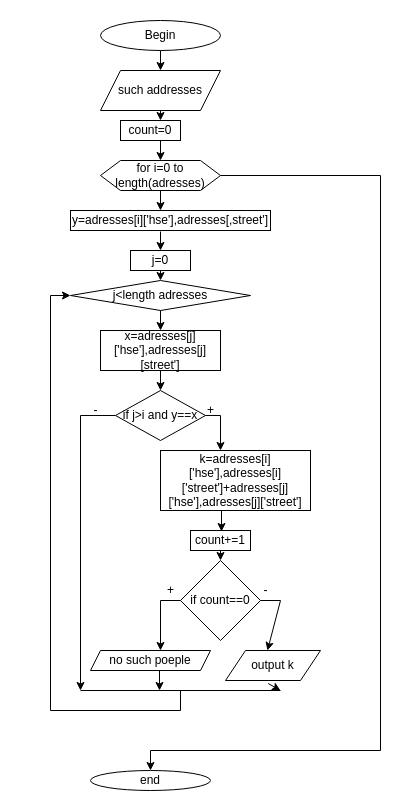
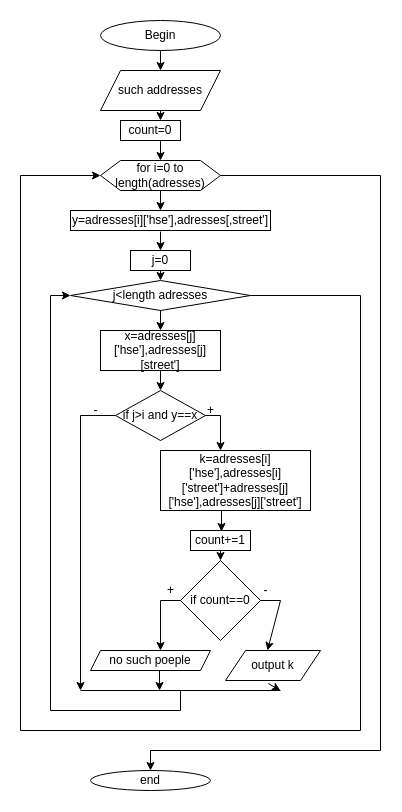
edge "j<length adresses" -> "for i=0 to length(adresses)": added
